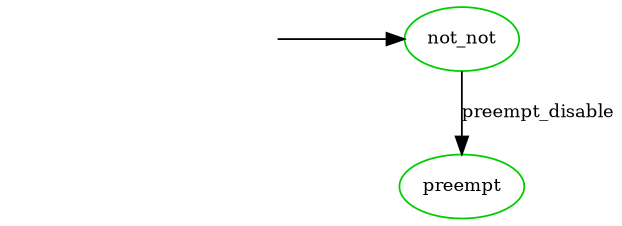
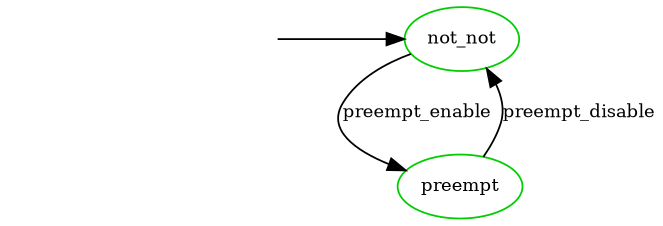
edge "not_not" -> "preempt": label "preempt_disable" -> "preempt_enable"
edge "preempt" -> "not_not": added, label "preempt_disable"
